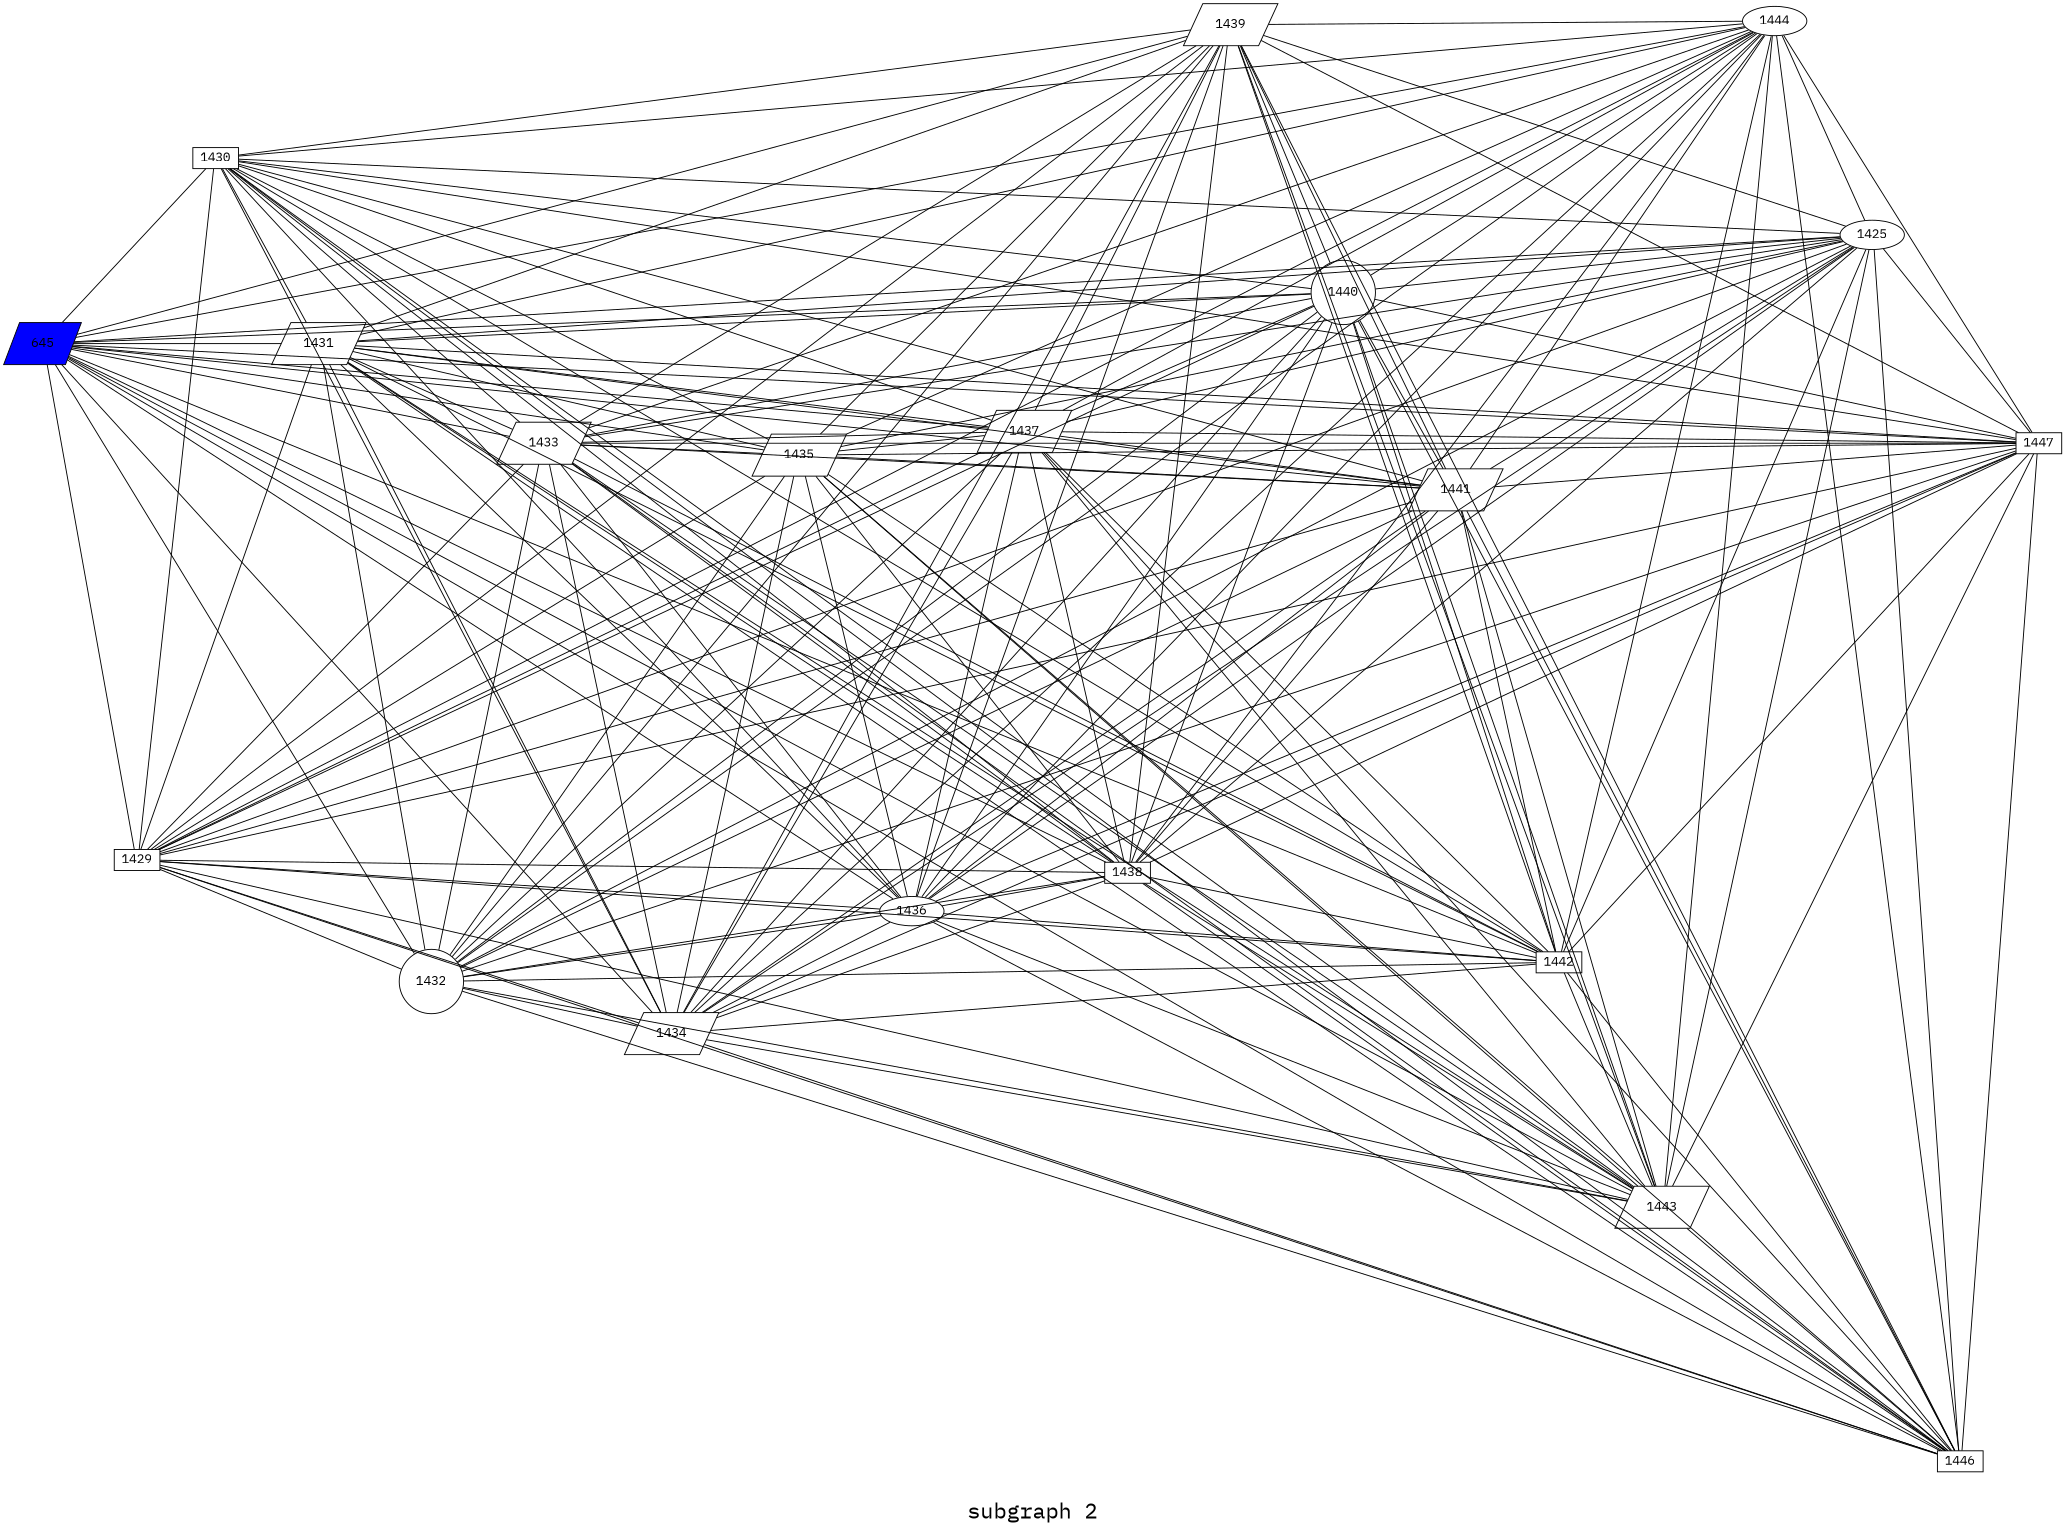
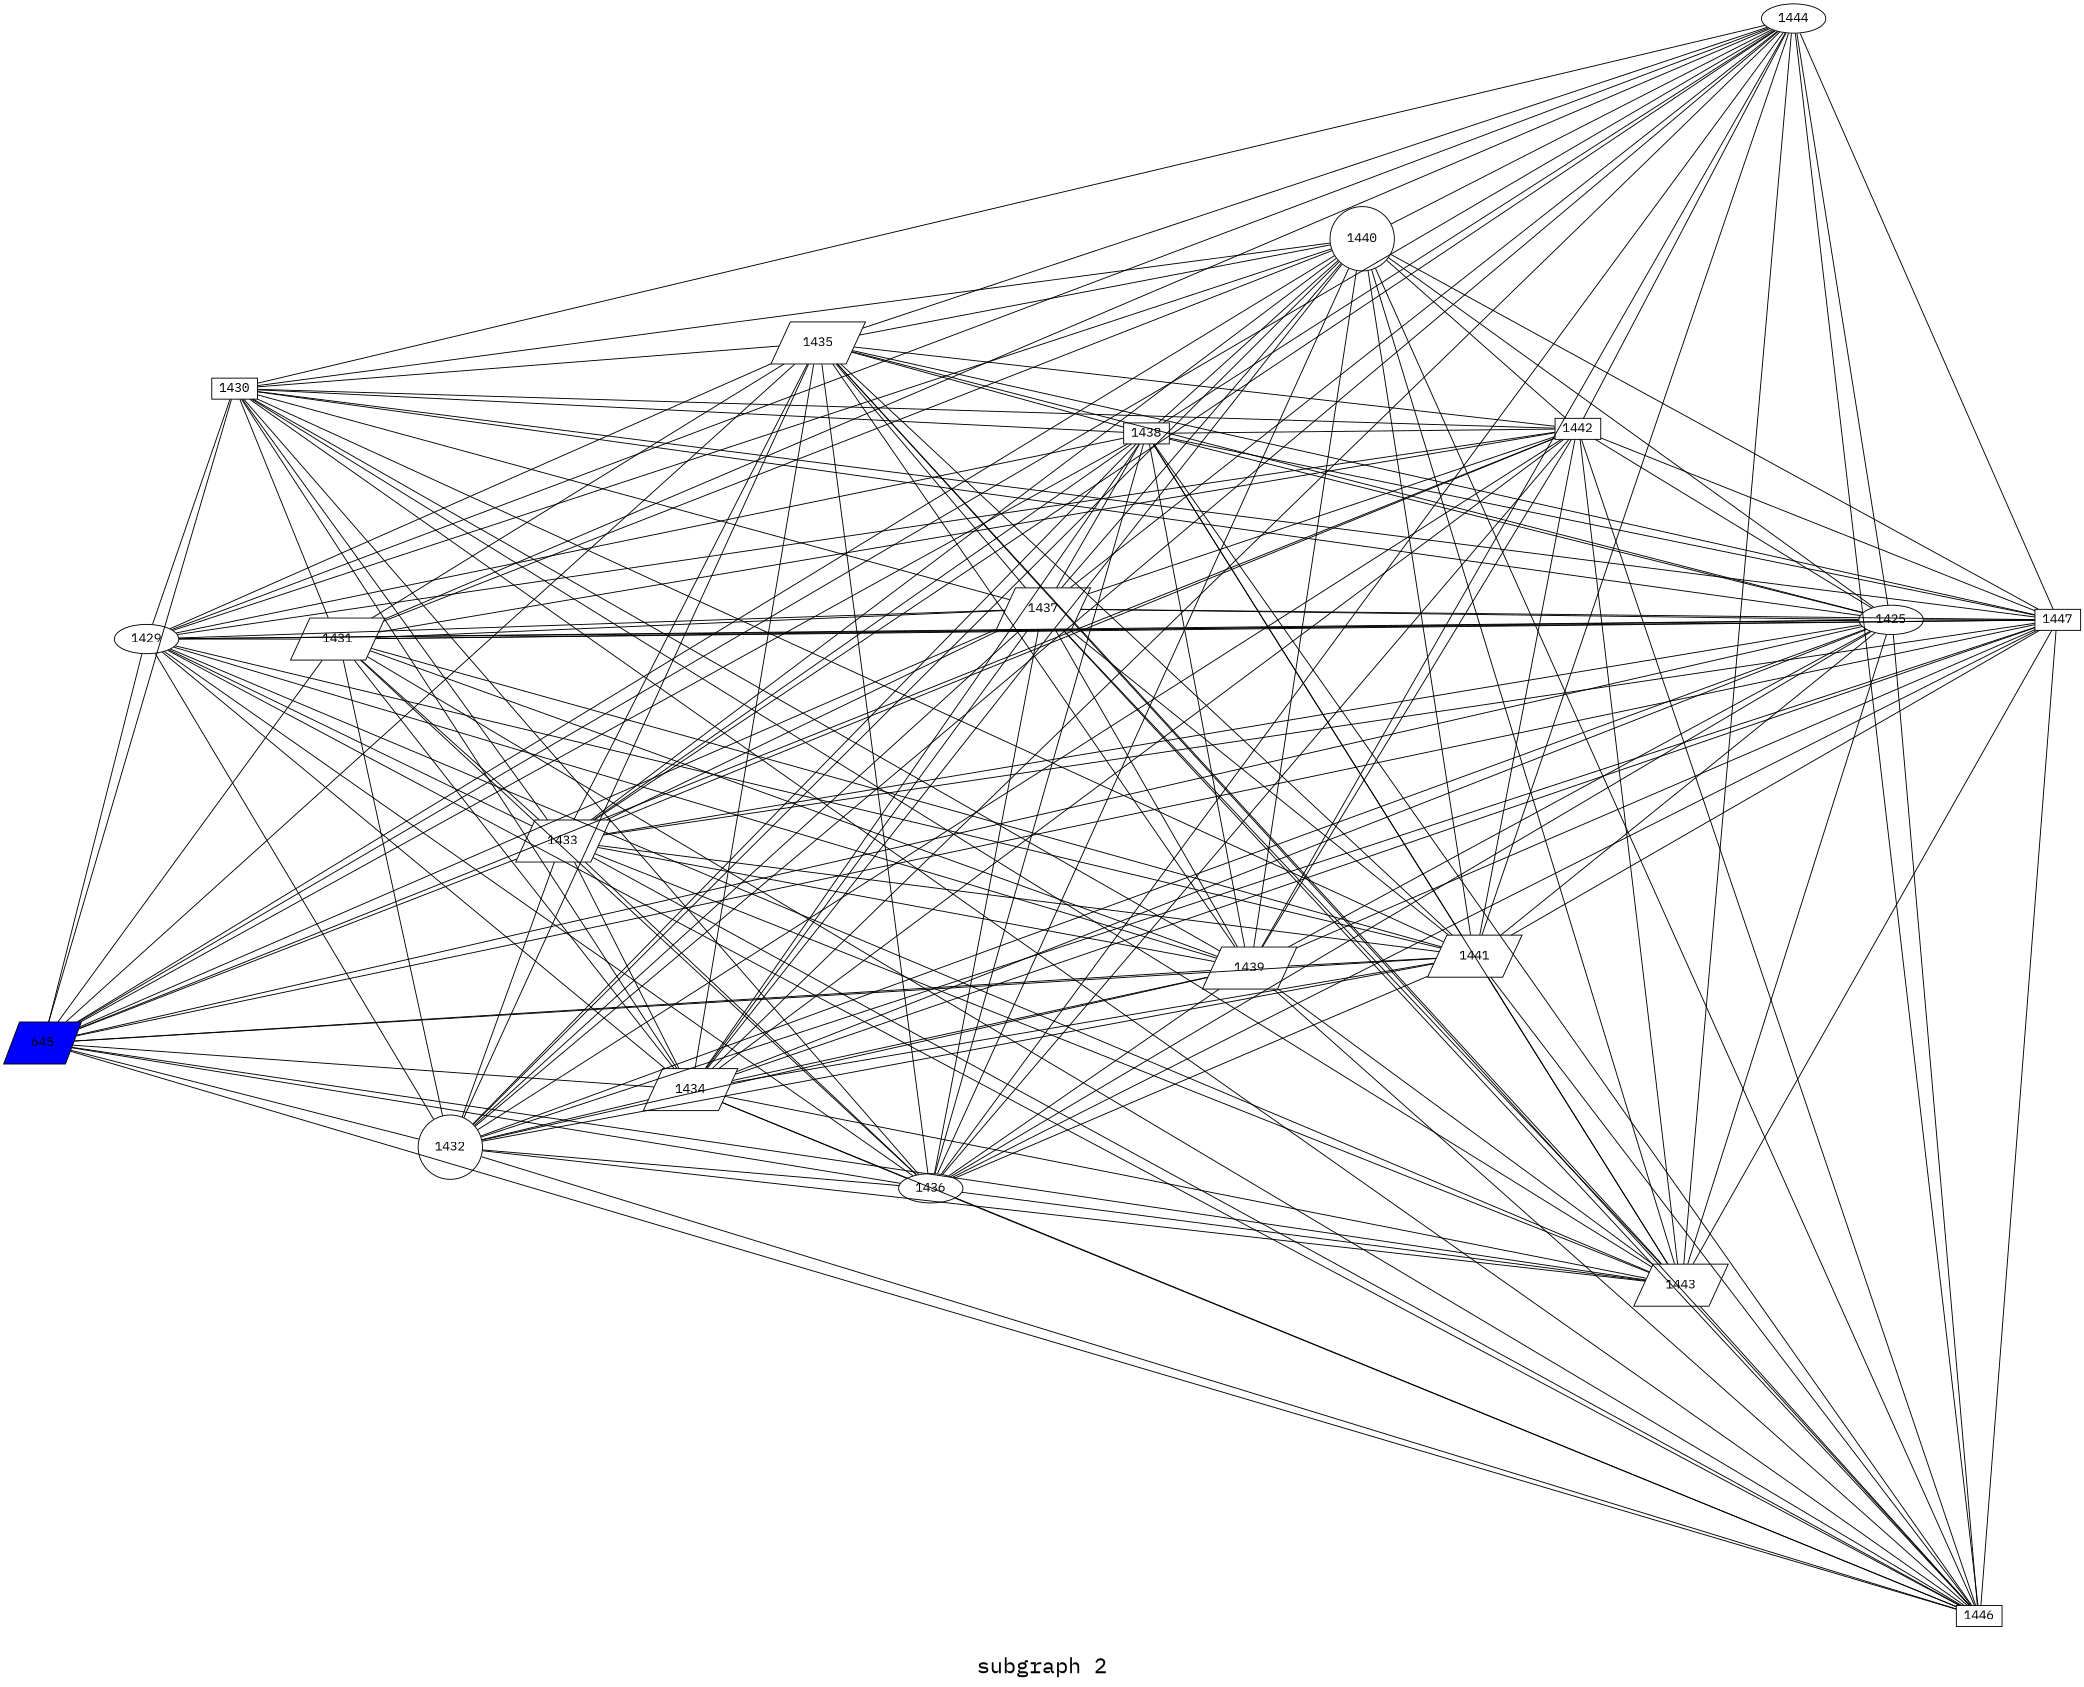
edge "1440" -- "1435": added
edge "1431" -- "1438": removed
edge "1431" -- "1443": removed
node "1429": shape box -> ellipse
